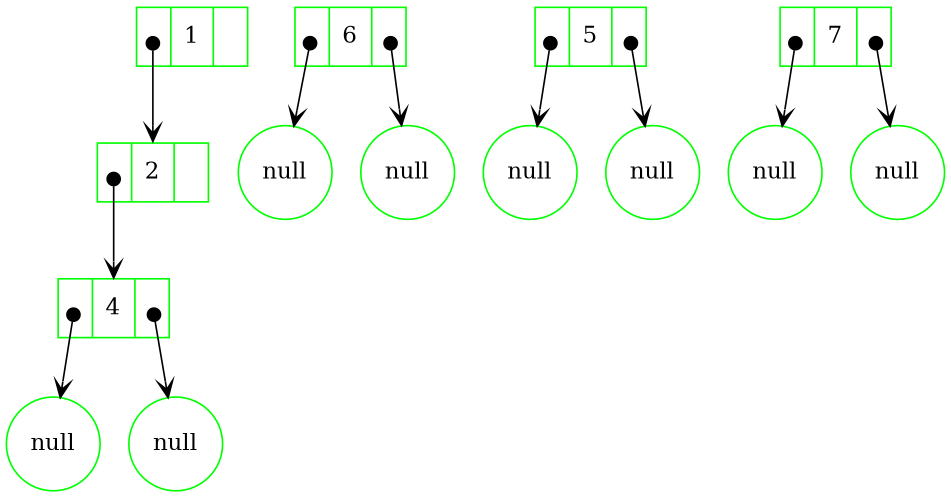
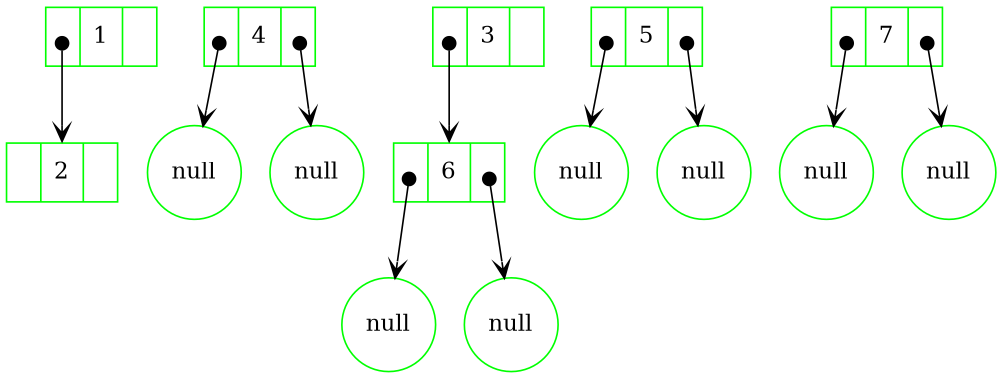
node "3": added
edge "2" -- "4": removed
